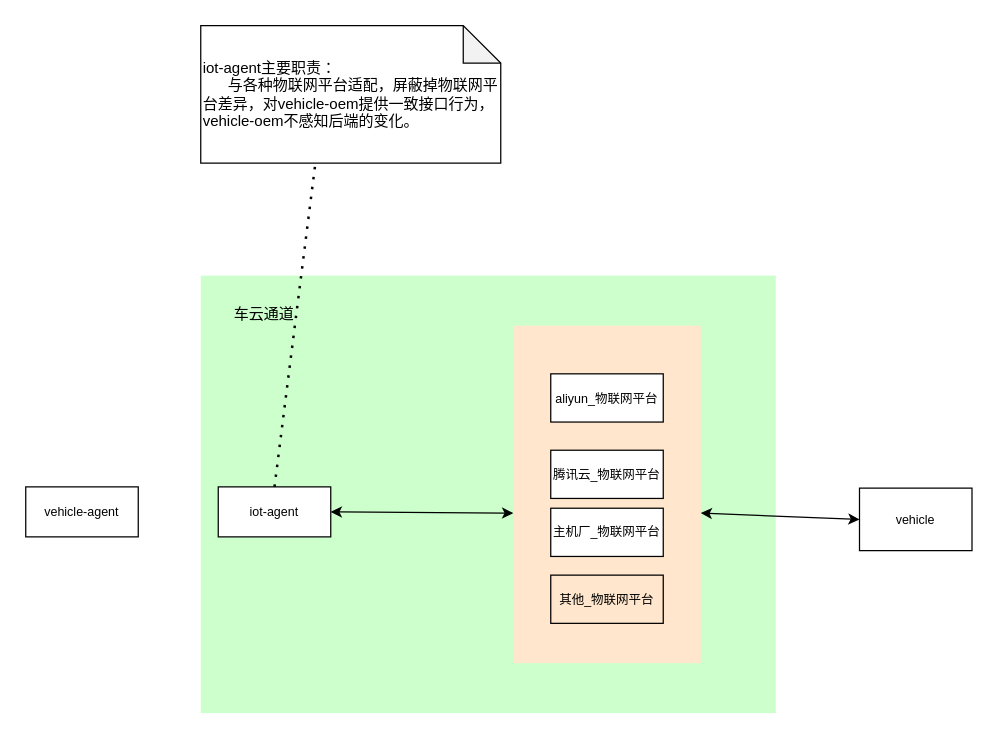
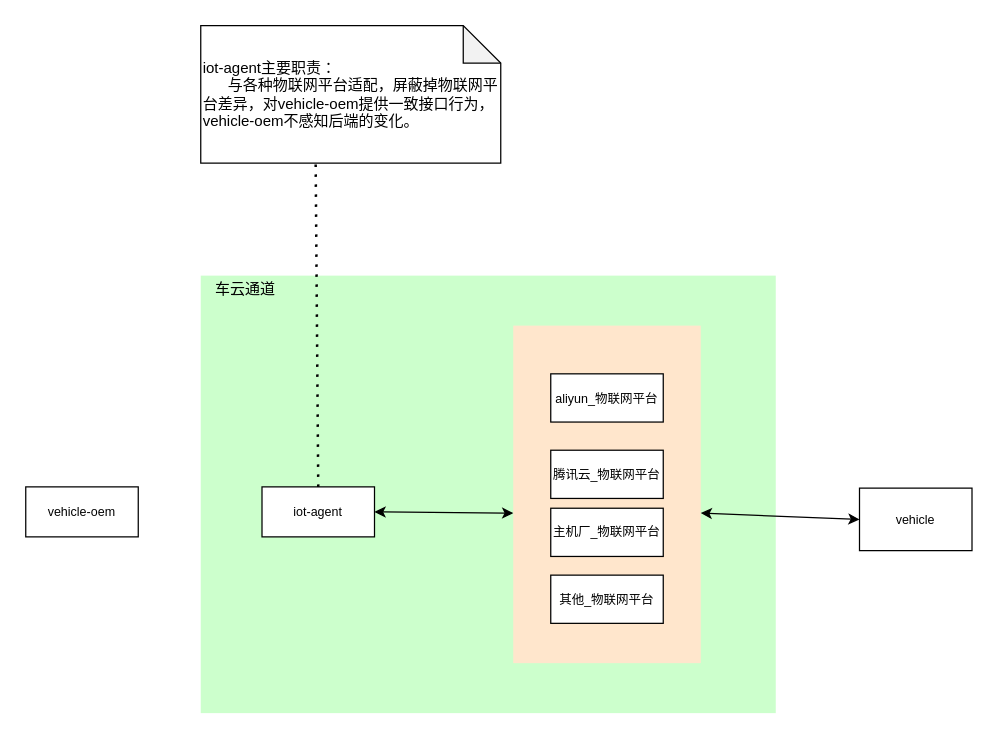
node "车云通道": moved (264, 315) -> (246, 290)
node "vehicle-agent": label "vehicle-agent" -> "vehicle-oem"
node "iot-agent": moved (274, 512) -> (318, 512)
node "其他_物联网平台": fillcolor #ffe6cc -> #ffffff
